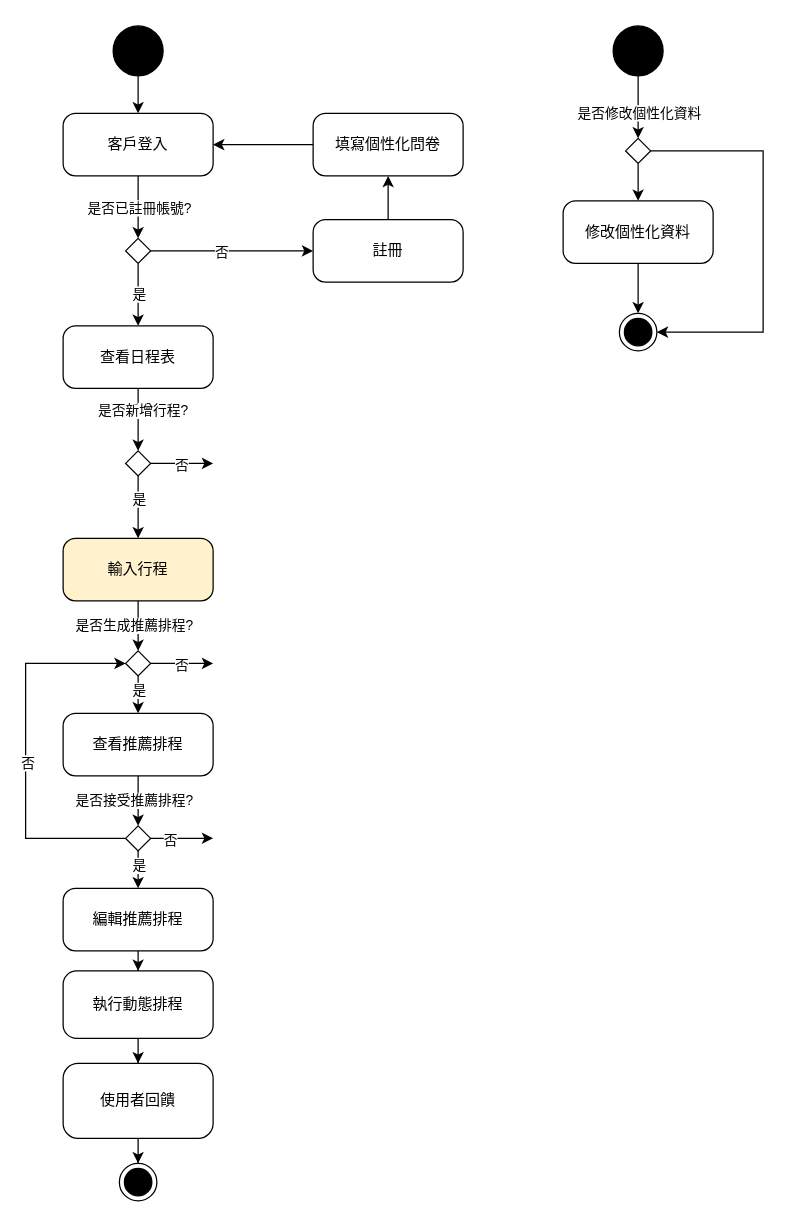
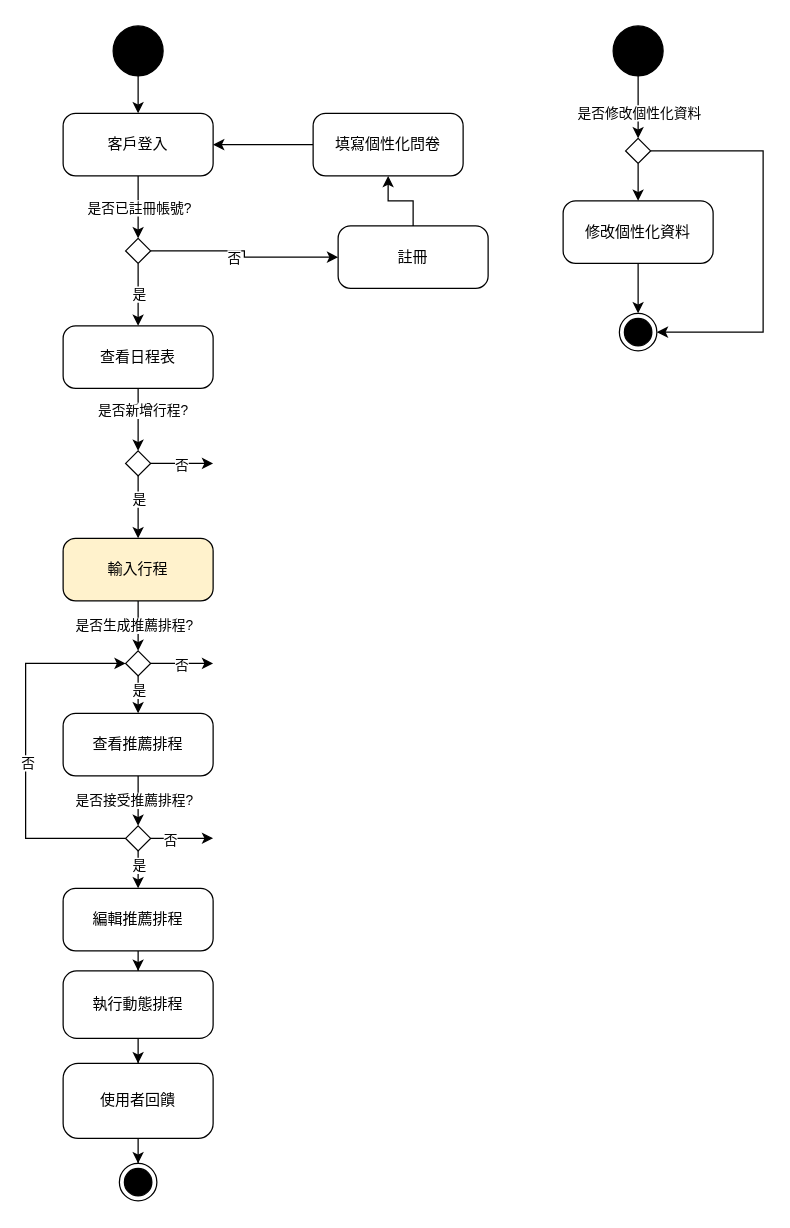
node "註冊": moved (388, 251) -> (413, 257)
